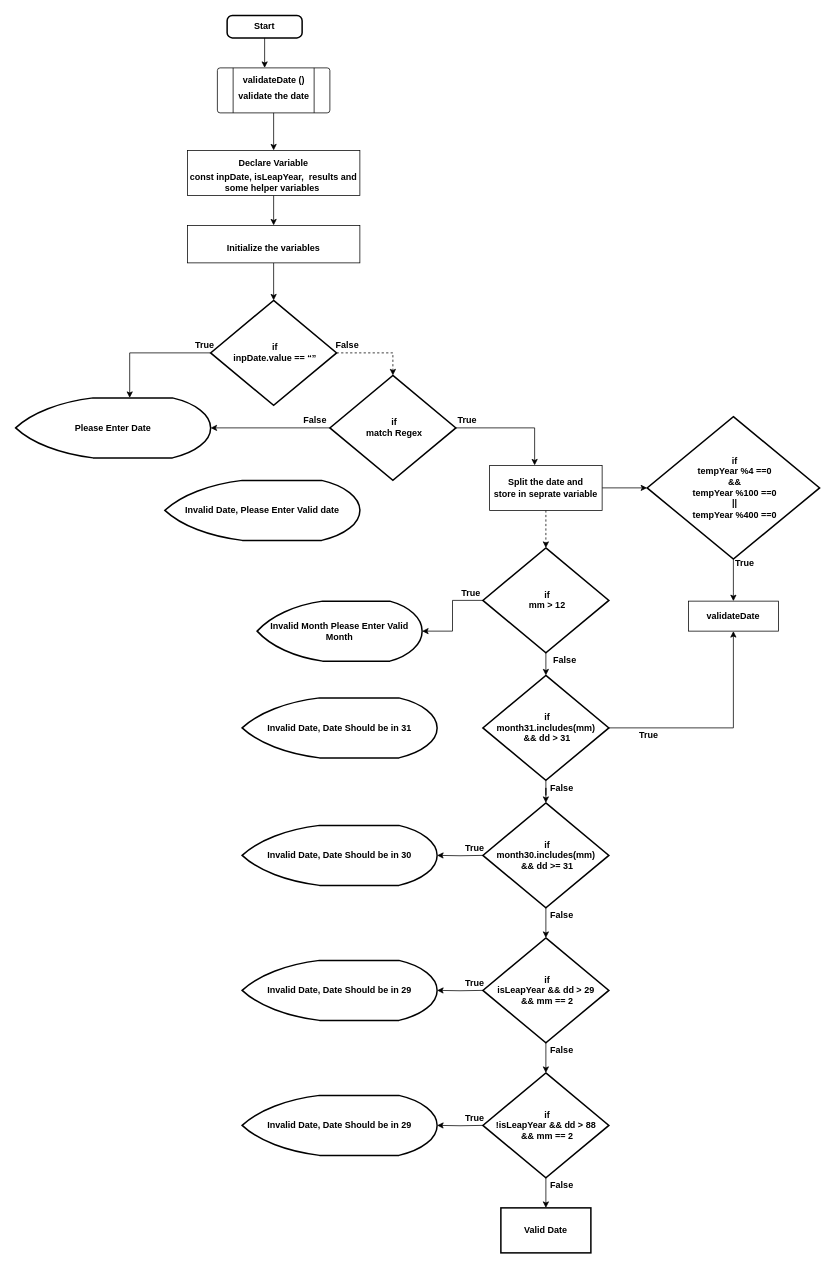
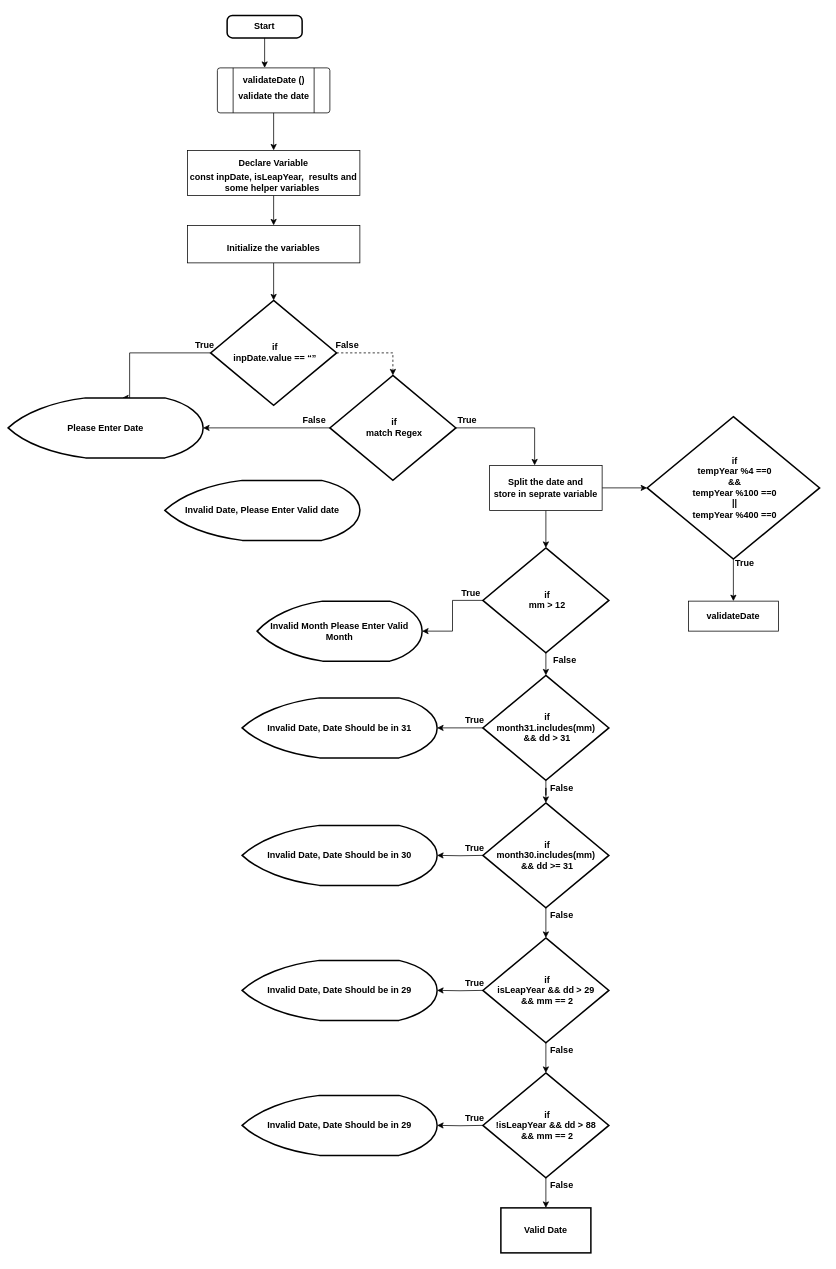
node "Please Enter Date": moved (113, 428) -> (105, 428)
edge "Split the date andstore in seprate variable" -> "if mm > 12": style dashed -> solid
edge "if month31.includes(mm) && dd > 31" -> "validateDate": now "if month31.includes(mm) && dd > 31" -> "Invalid Date, Date Should be in 31"
